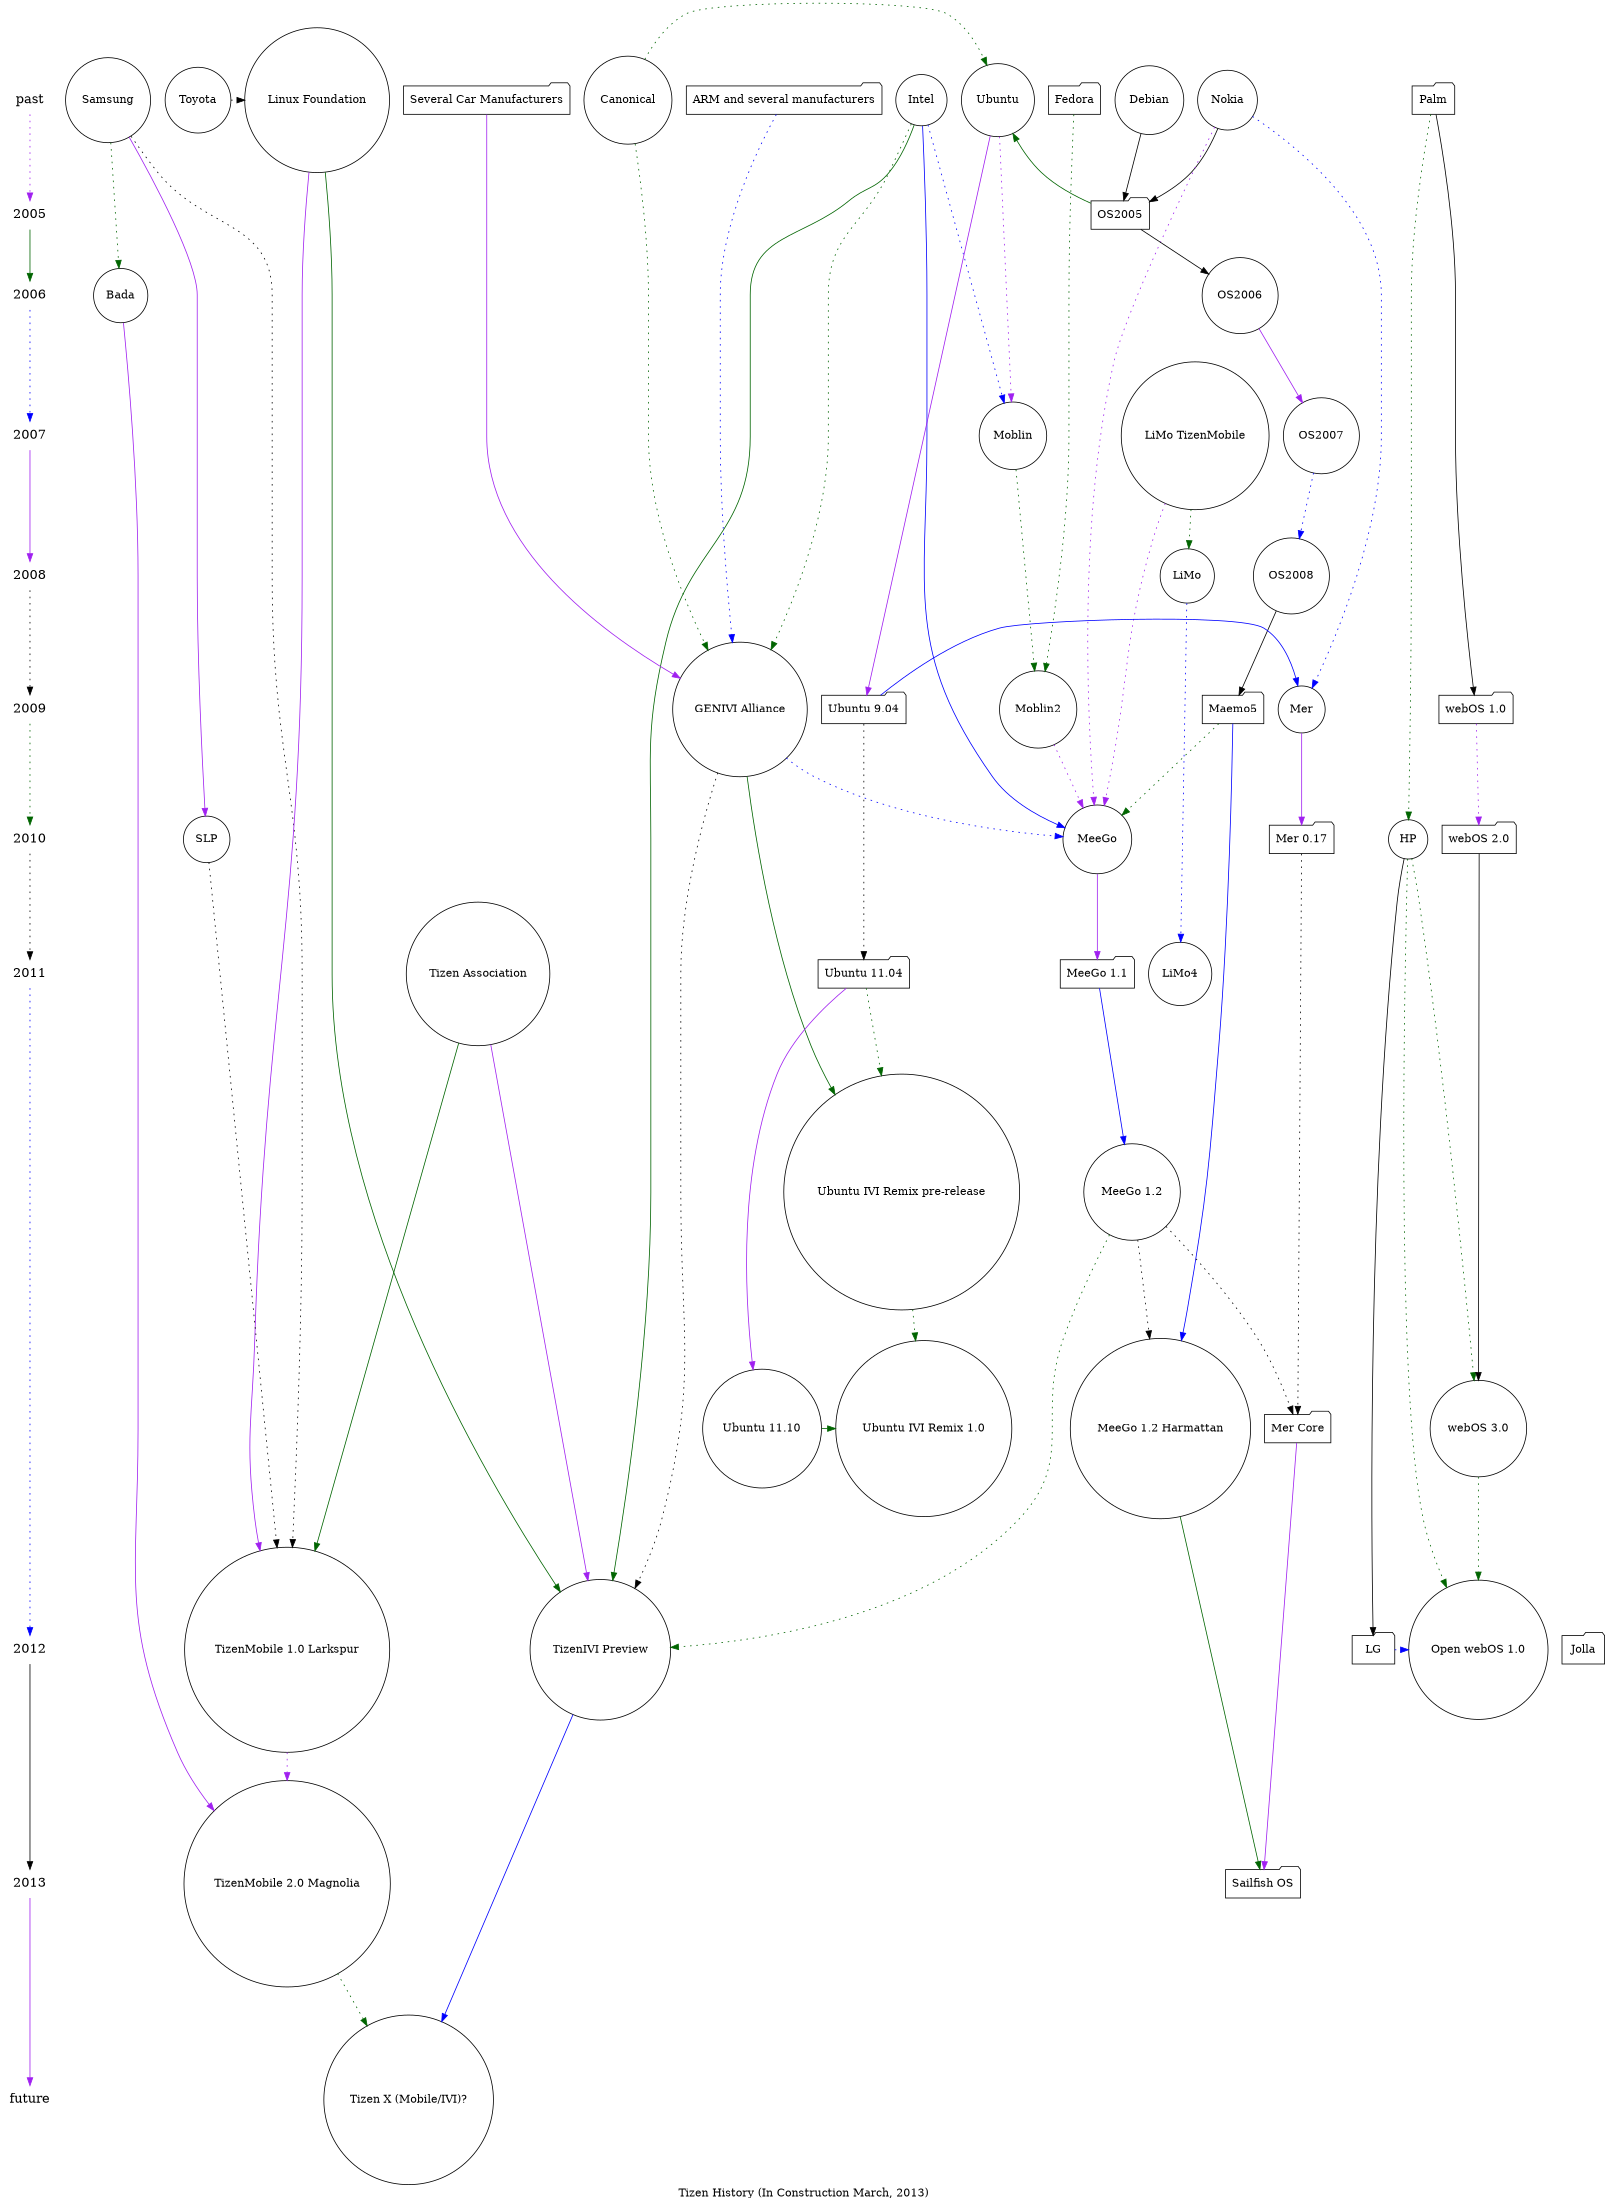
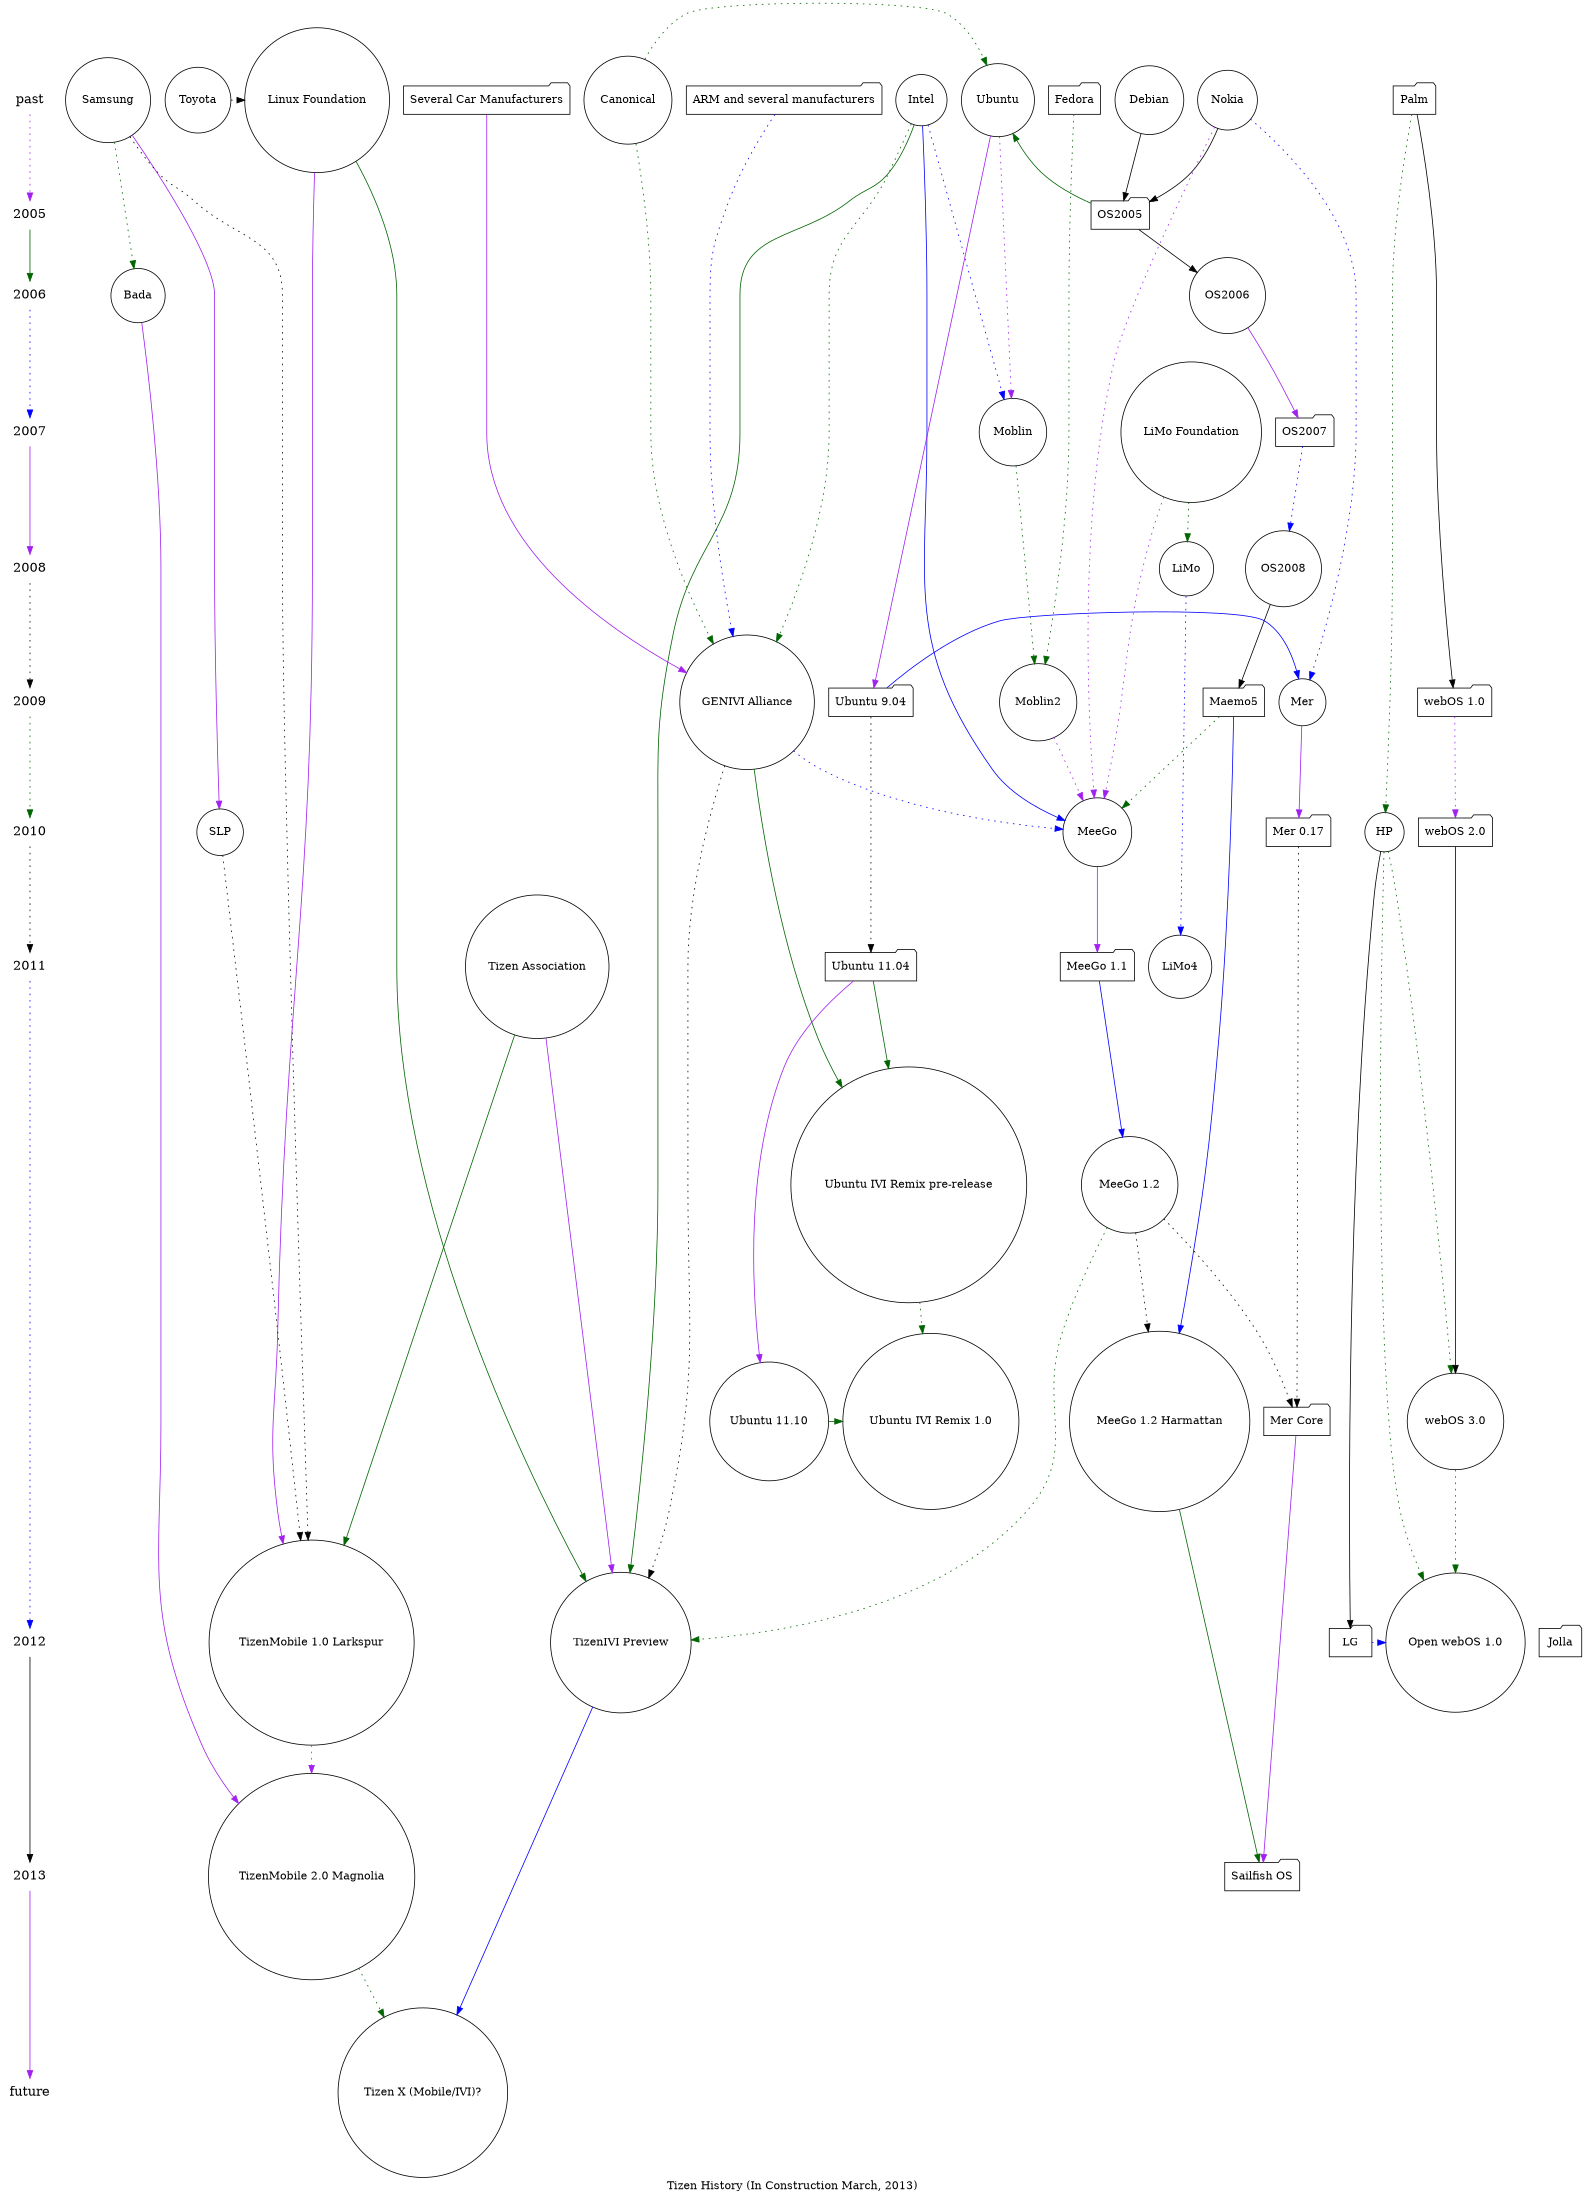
node "LiMo TizenMobile": label "LiMo TizenMobile" -> "LiMo Foundation"
node "OS2007": shape circle -> folder
edge "Ubuntu 11.04" -> "Ubuntu IVI Remix pre-release": style dotted -> solid
